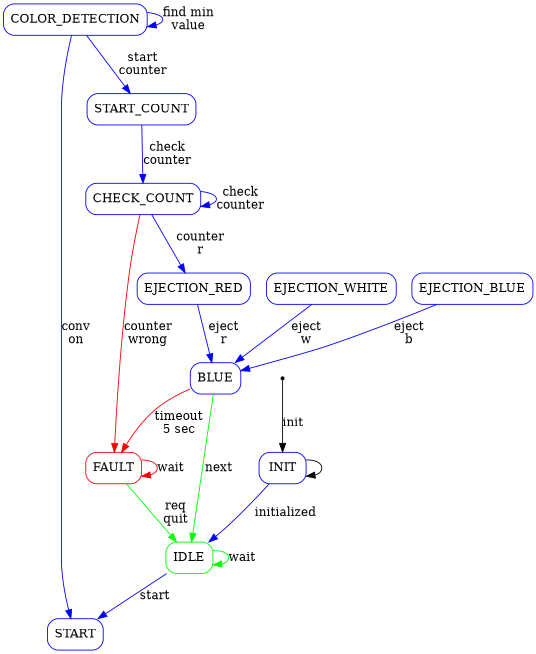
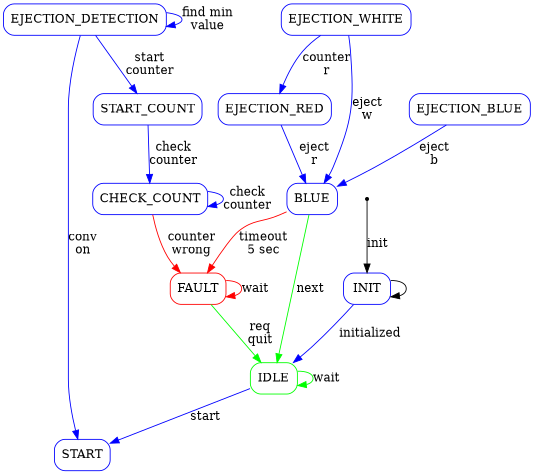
node "COLOR_DETECTION": label "COLOR_DETECTION" -> "EJECTION_DETECTION"
edge "CHECK_COUNT" -> "EJECTION_RED": now "EJECTION_WHITE" -> "EJECTION_RED"
